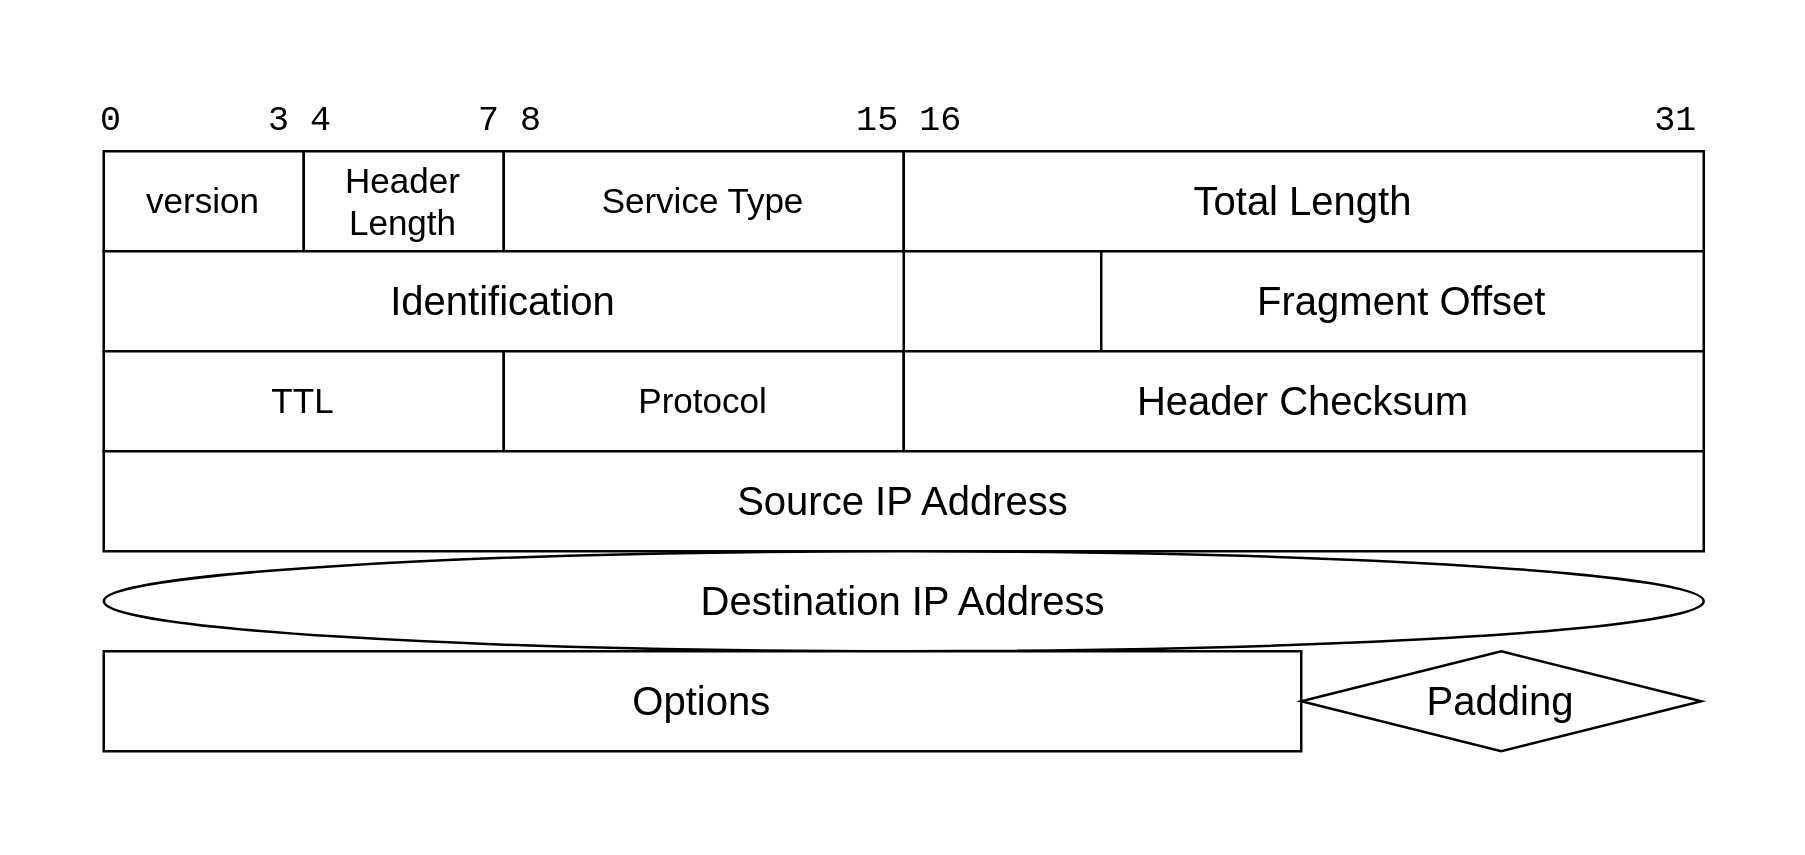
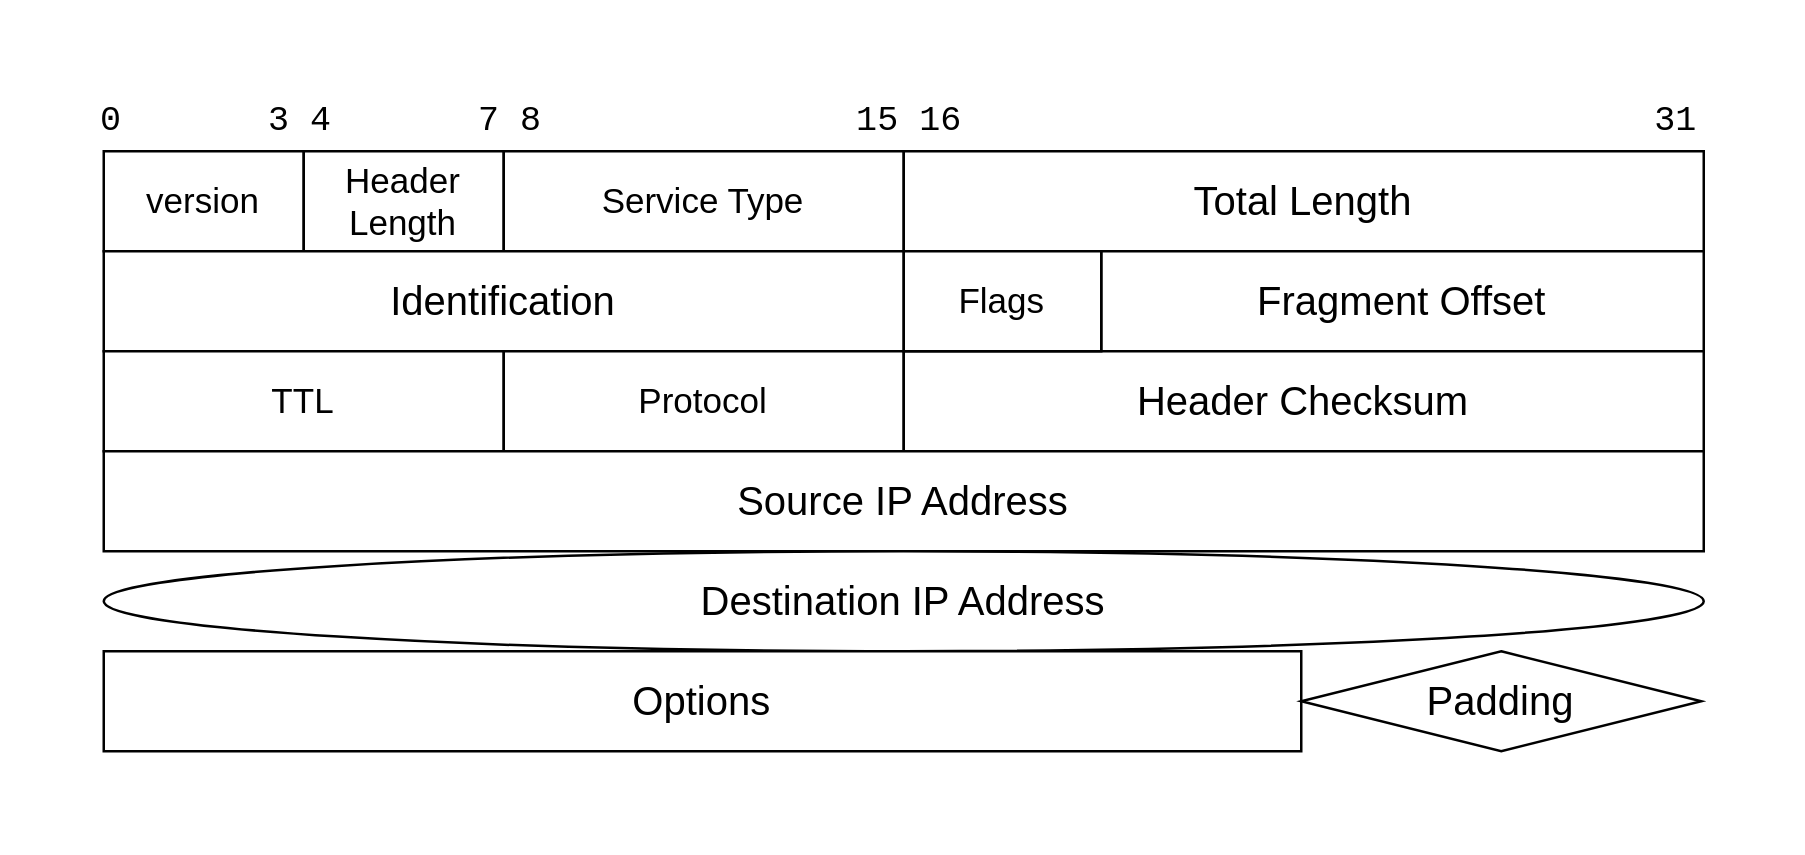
node "Flags": added
